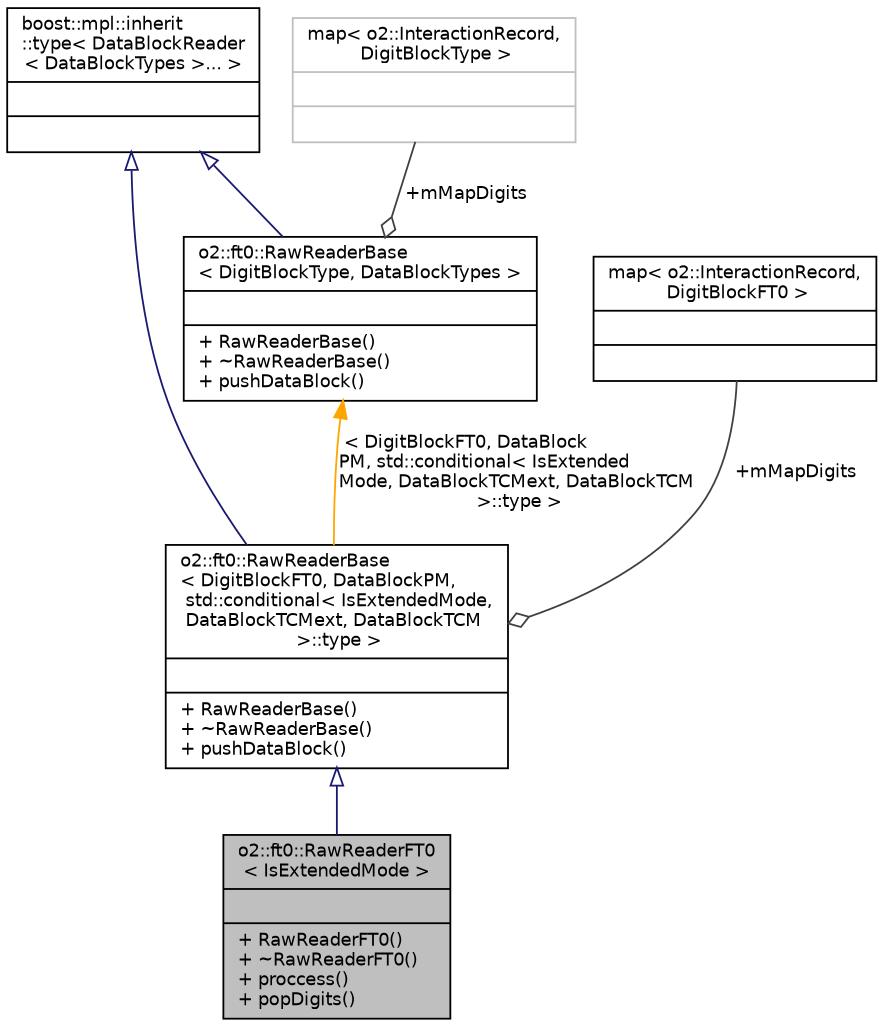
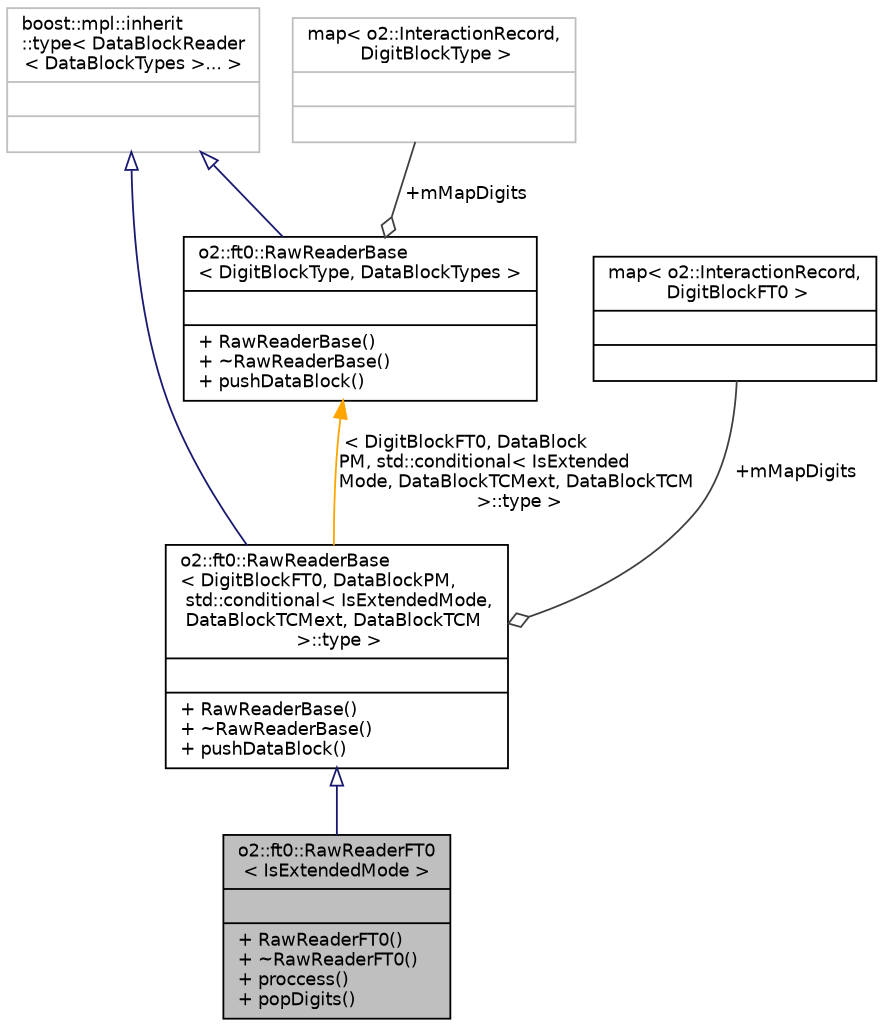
node "boost::mpl::inherit": color black -> grey75
